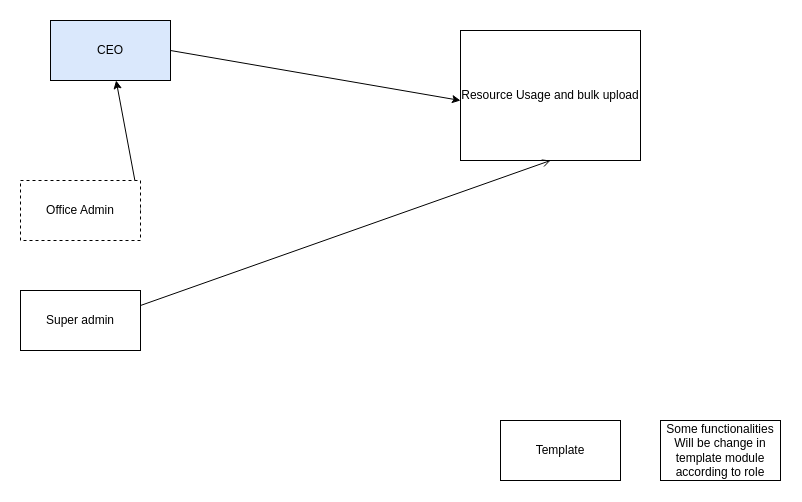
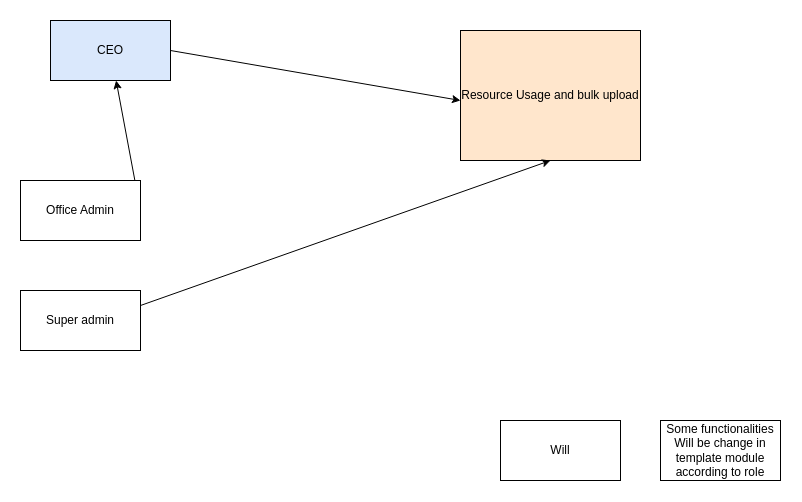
node "Resource Usage and bulk upload": fillcolor #ffffff -> #ffe6cc
edge "Super admin" -> "Resource Usage and bulk upload": arrowhead open -> classic
node "Office Admin": style dashed -> solid
node "Template": label "Template" -> "Will"
